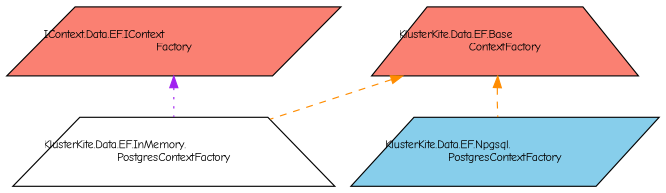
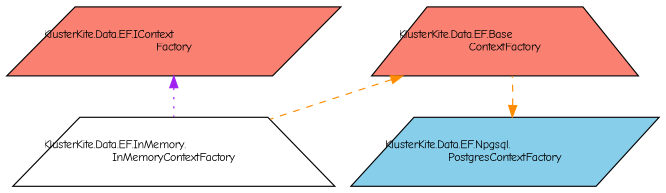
node "IContext.Data.EF.IContext Factory": label "IContext.Data.EF.IContext Factory" -> "KlusterKite.Data.EF.IContext Factory"
edge "KlusterKite.Data.EF.Npgsql. PostgresContextFactory" -> "KlusterKite.Data.EF.Base ContextFactory": reversed
node "KlusterKite.Data.EF.InMemory. PostgresContextFactory": label "KlusterKite.Data.EF.InMemory. PostgresContextFactory" -> "KlusterKite.Data.EF.InMemory. InMemoryContextFactory"
